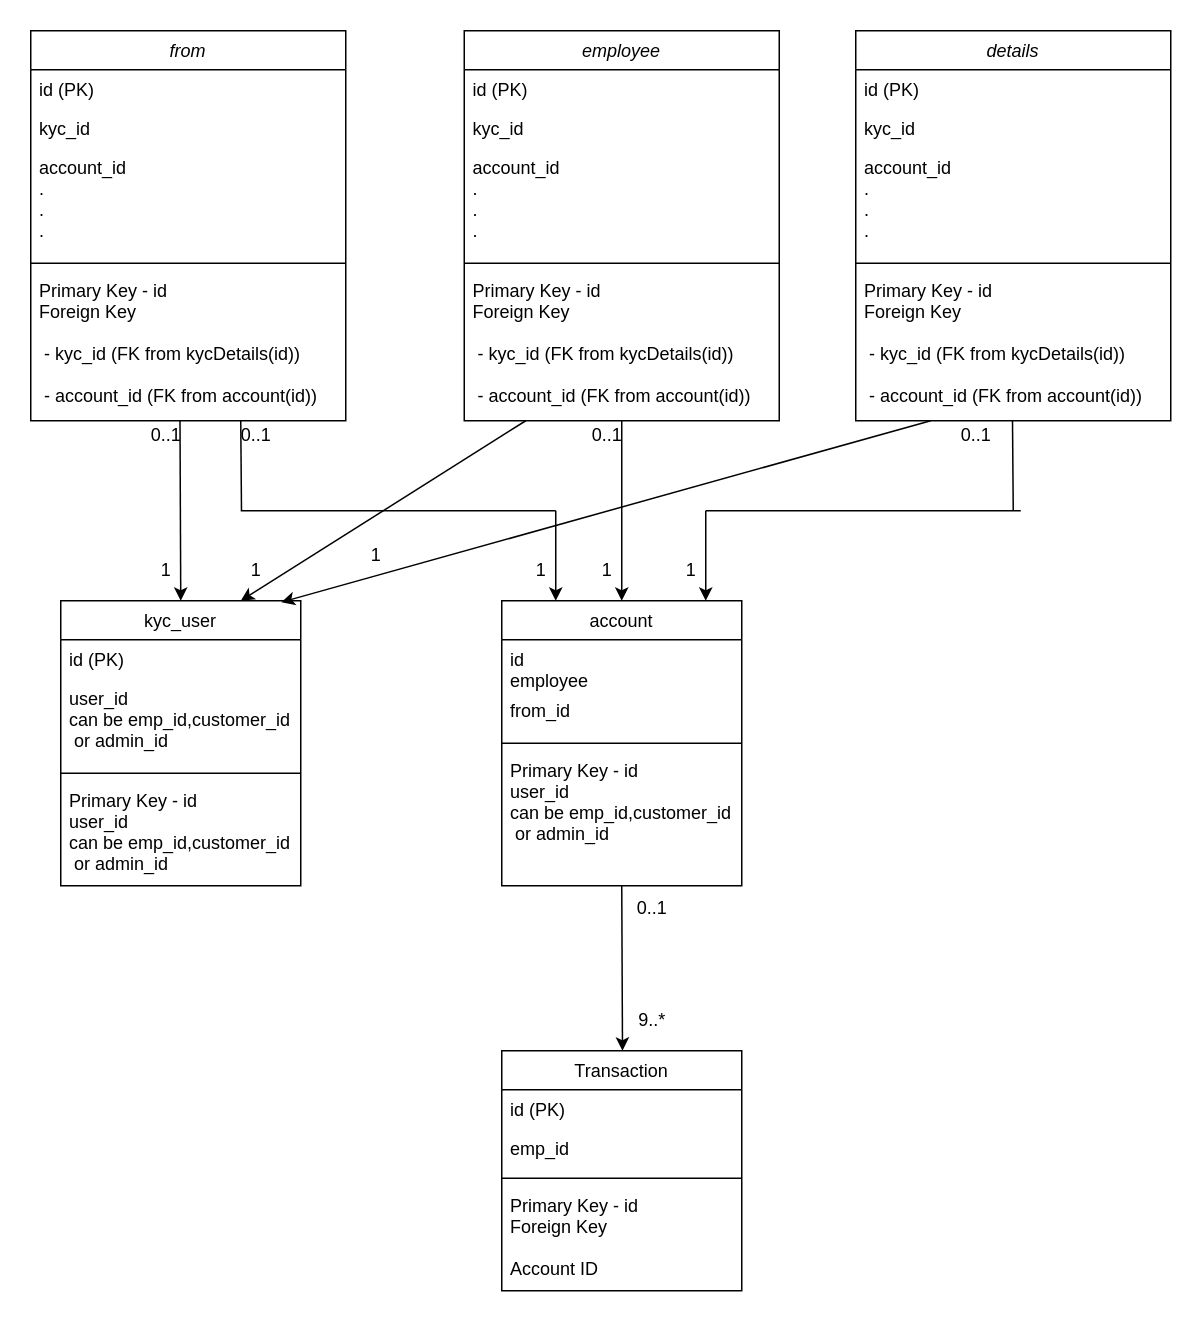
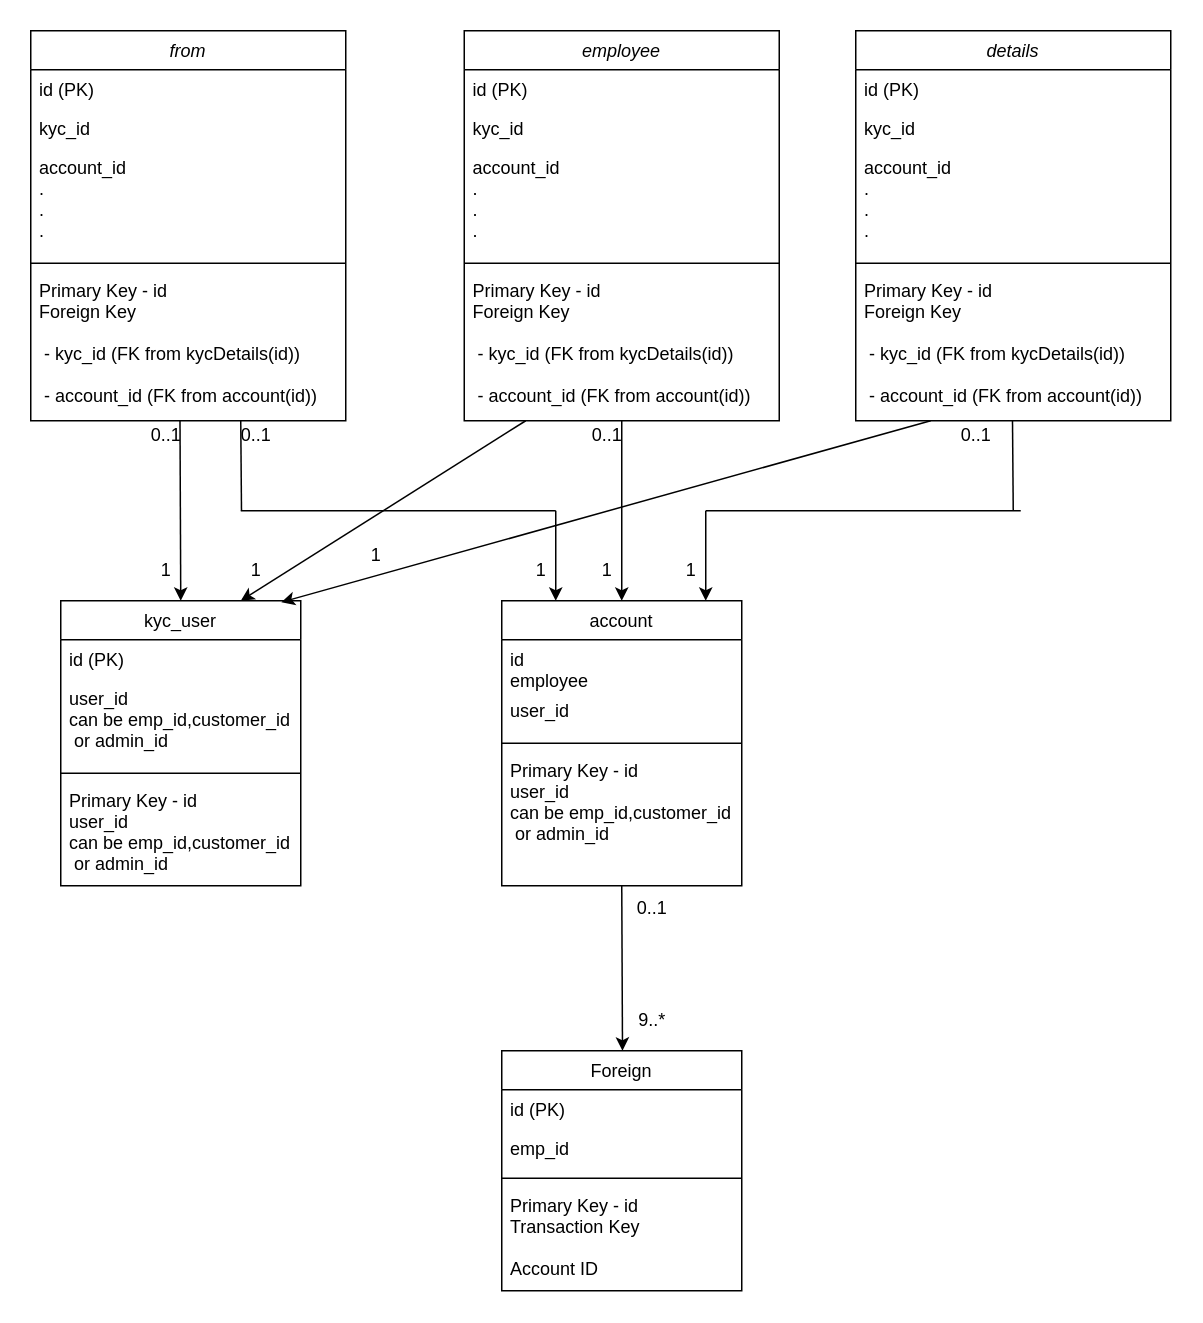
node "from_id": label "from_id" -> "user_id"
node "Transaction": label "Transaction" -> "Foreign"
node "Primary Key - id Foreign Key Account ID": label "Primary Key - id Foreign Key Account ID" -> "Primary Key - id Transaction Key Account ID"
